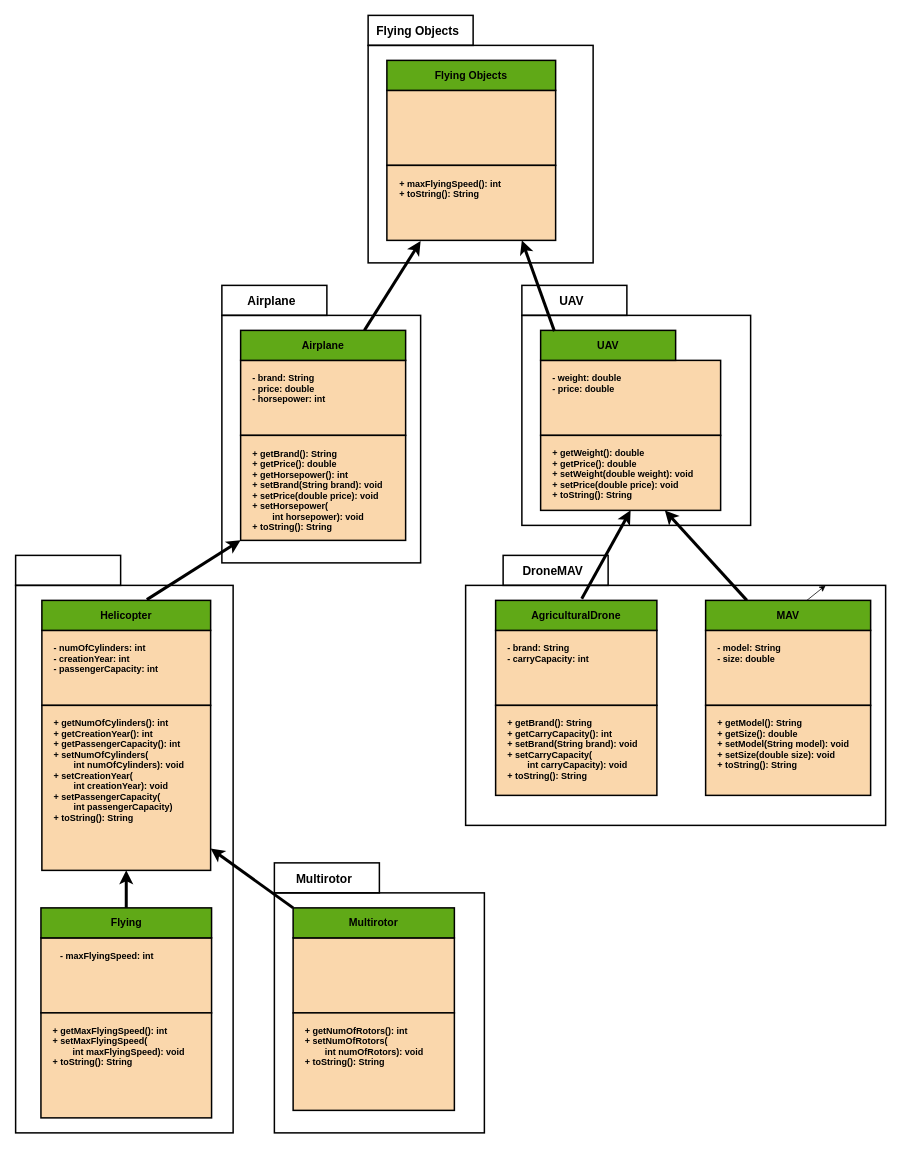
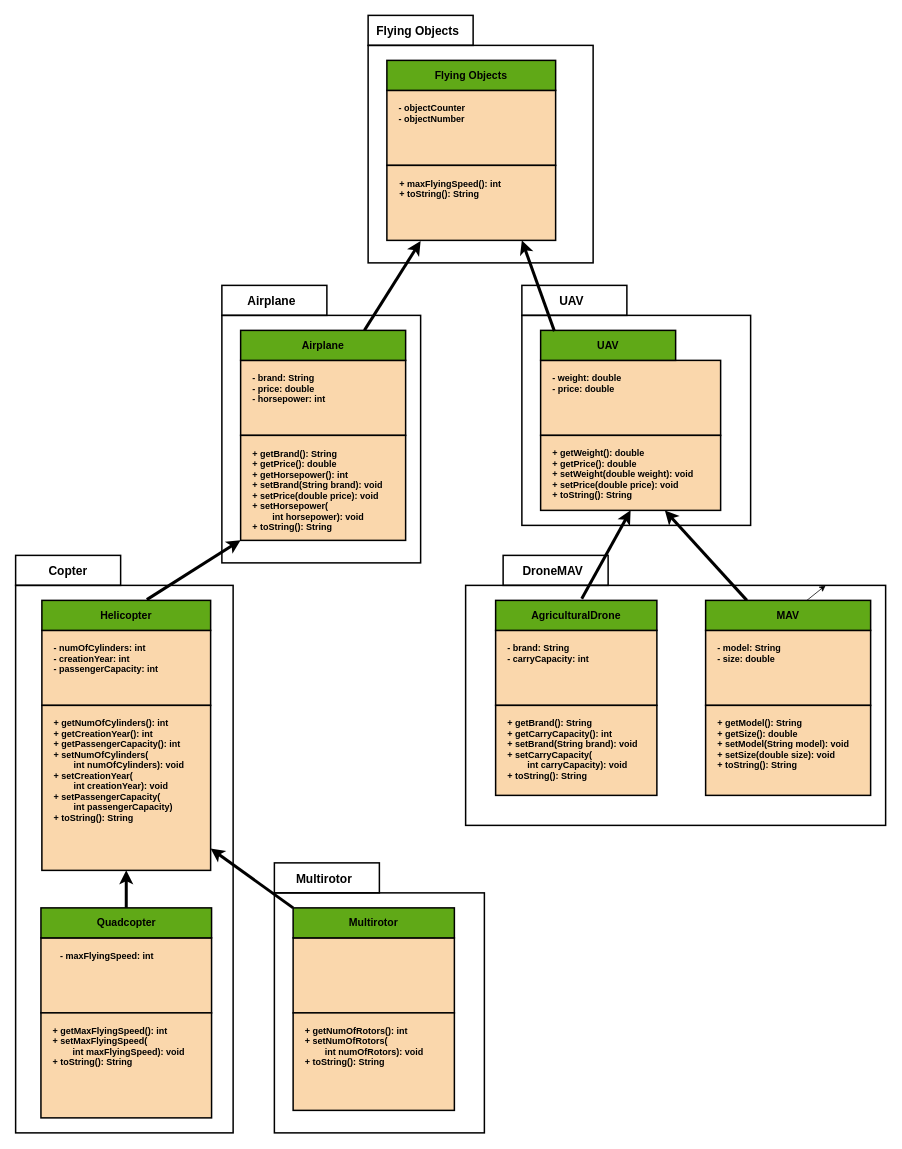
node "- objectCounter - objectNumber": added
node "Copter": added
node "Flying": label "Flying" -> "Quadcopter"
